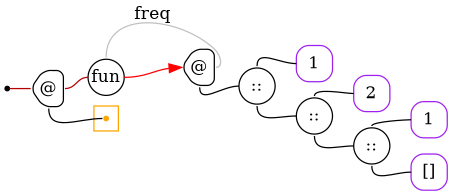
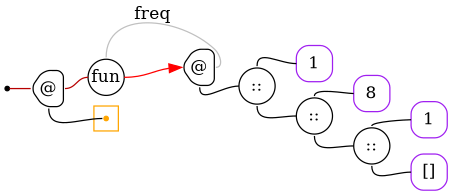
node "2": label "2" -> "8"
